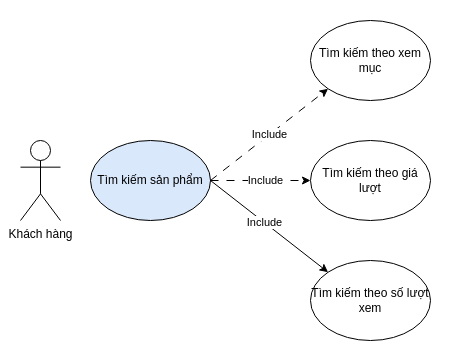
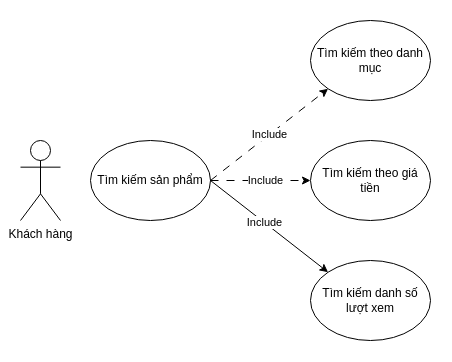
node "Tìm kiếm theo xem mục": label "Tìm kiếm theo xem mục" -> "Tìm kiếm theo danh mục"
node "Tìm kiếm sản phẩm": fillcolor #dae8fc -> #ffffff
node "Tìm kiếm theo giá lượt": label "Tìm kiếm theo giá lượt" -> "Tìm kiếm theo giá tiền"
node "Tìm kiếm theo số lượt xem": label "Tìm kiếm theo số lượt xem" -> "Tìm kiếm danh số lượt xem"
